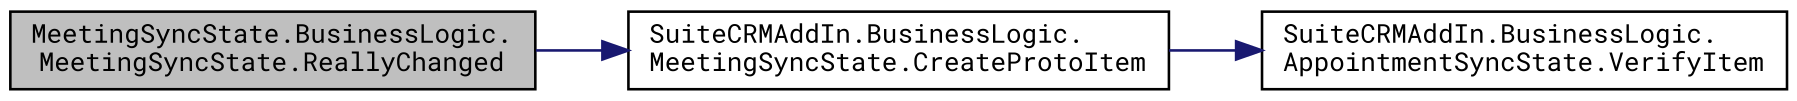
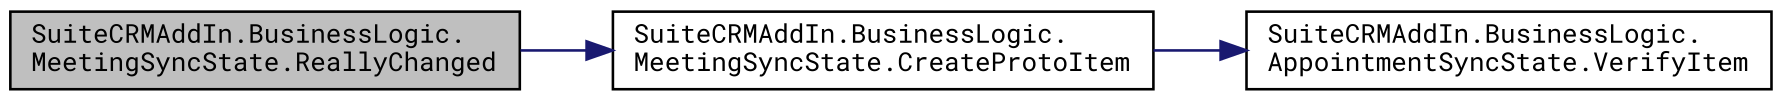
node "MeetingSyncState.BusinessLogic. MeetingSyncState.ReallyChanged": label "MeetingSyncState.BusinessLogic. MeetingSyncState.ReallyChanged" -> "SuiteCRMAddIn.BusinessLogic. MeetingSyncState.ReallyChanged"
